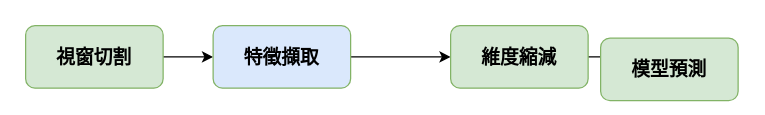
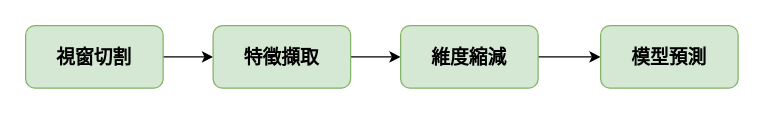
node "特徵擷取": fillcolor #dae8fc -> #d5e8d4
node "維度縮減": moved (519, 57) -> (469, 57)
node "模型預測": moved (669, 69) -> (669, 57)
